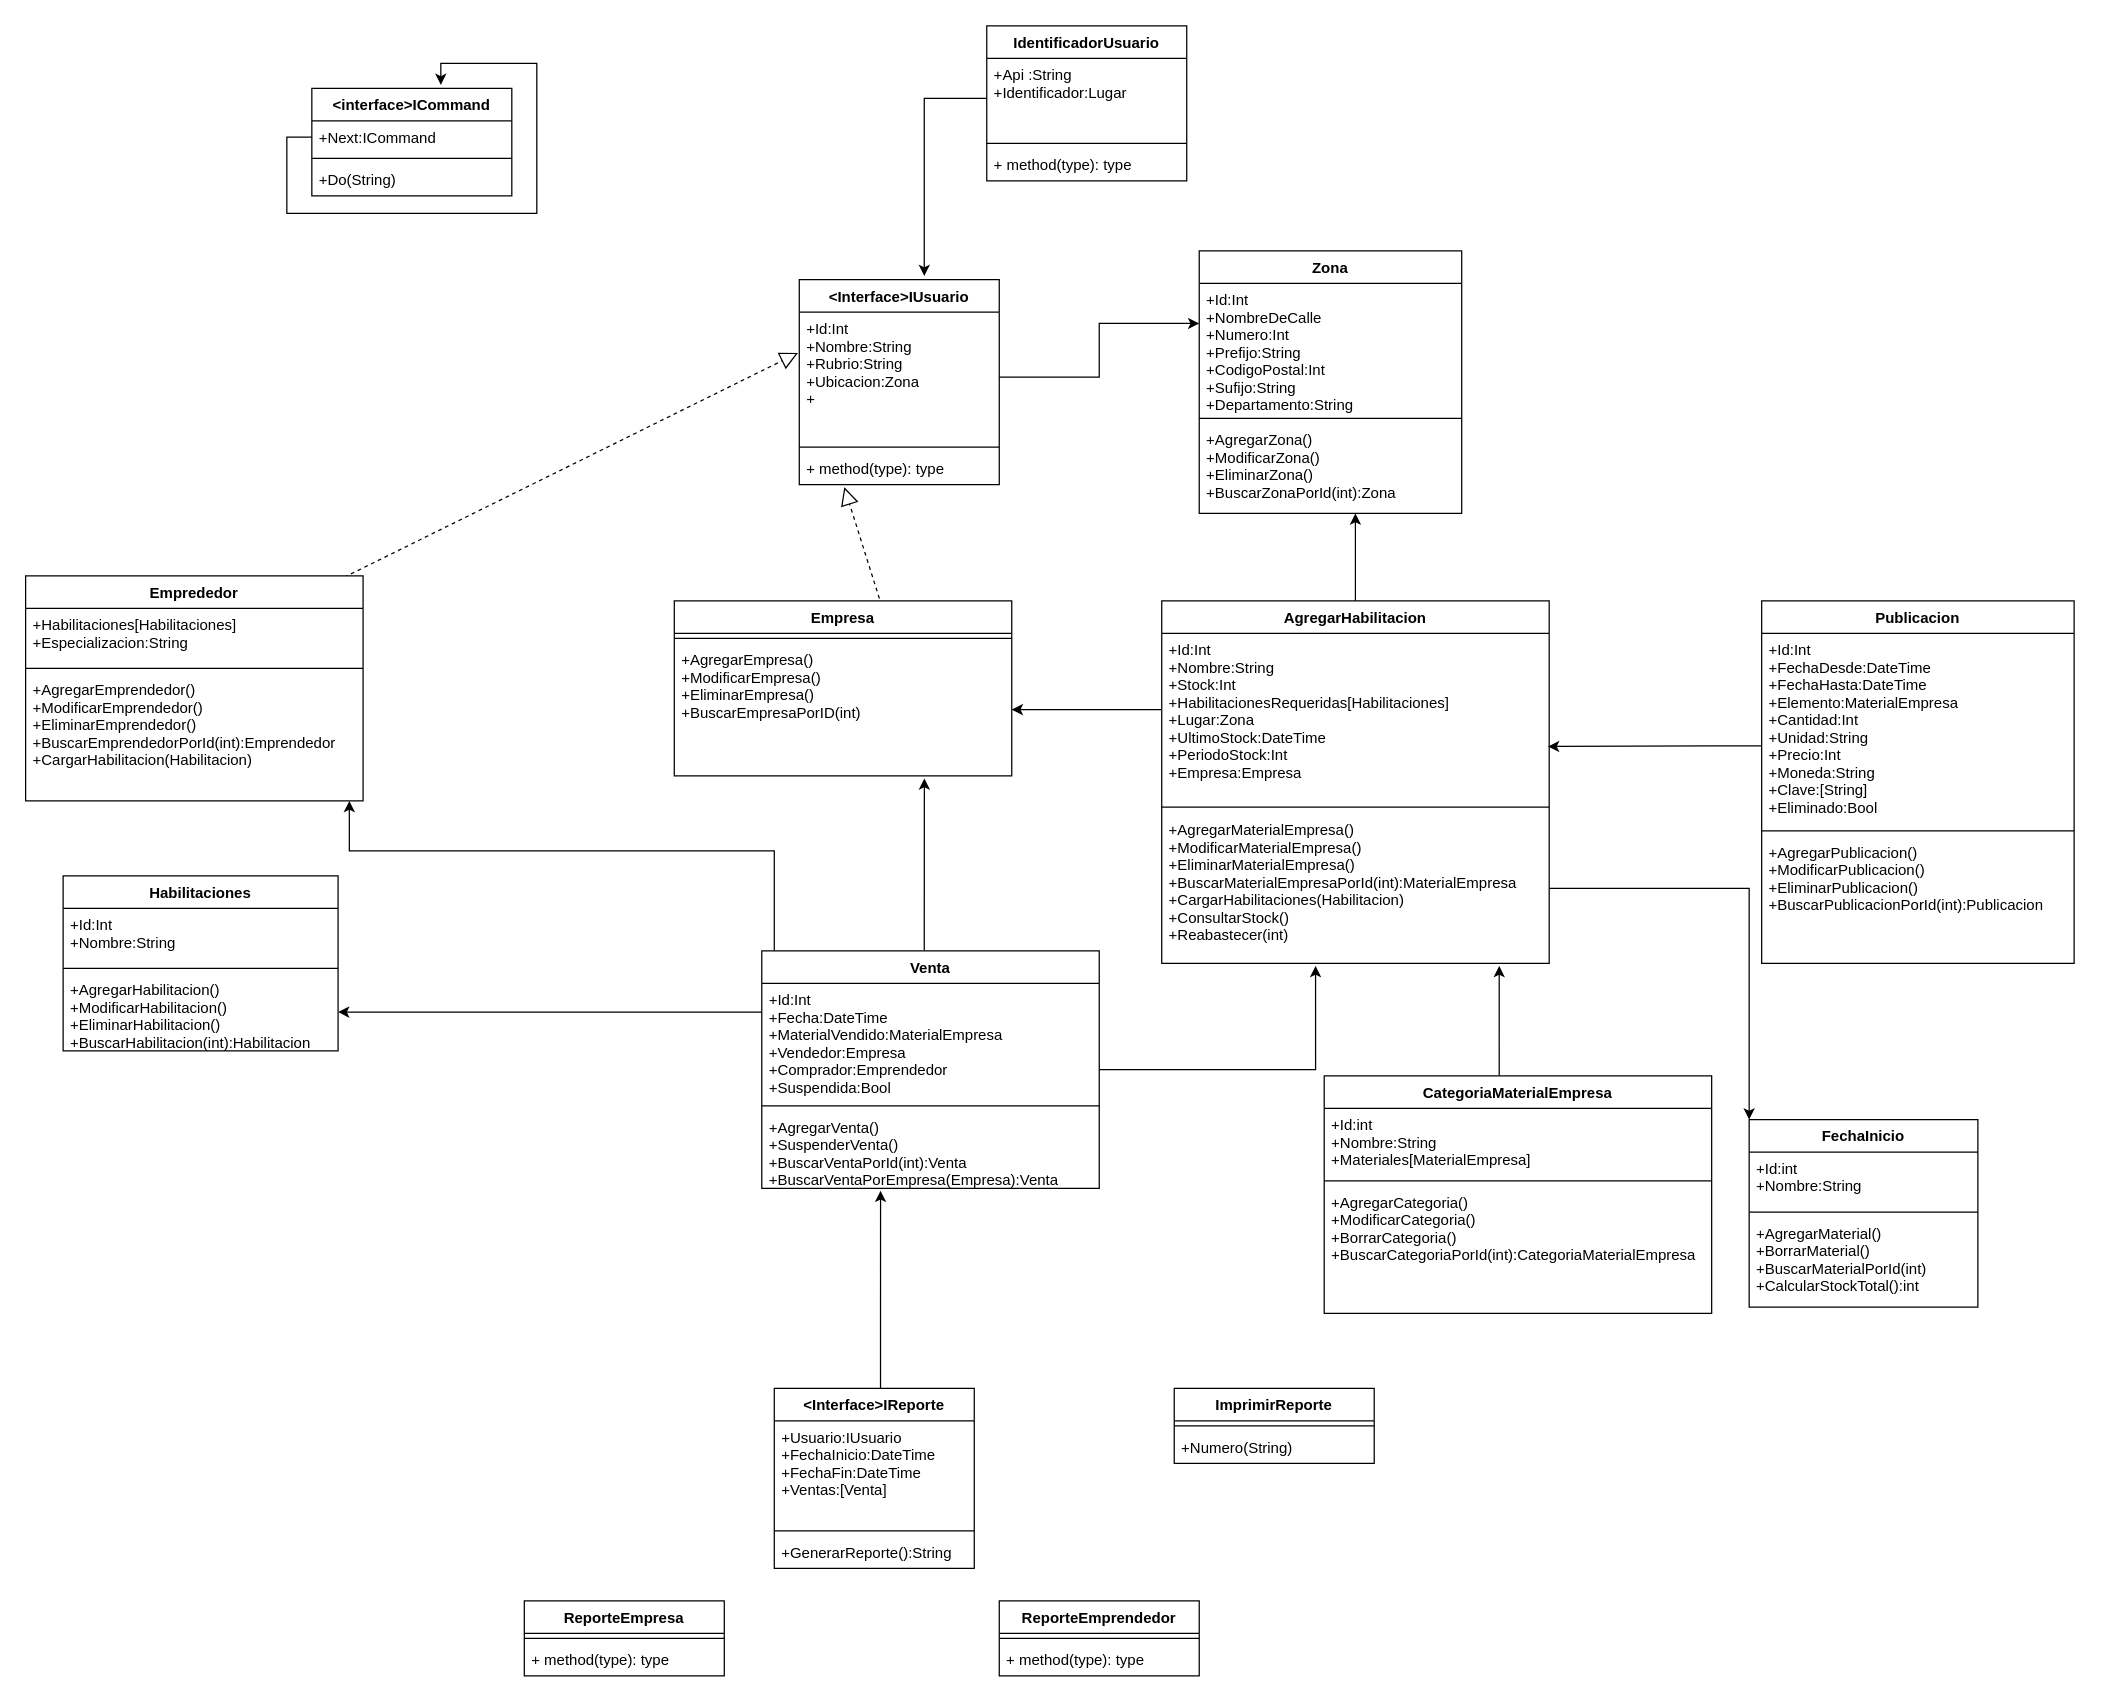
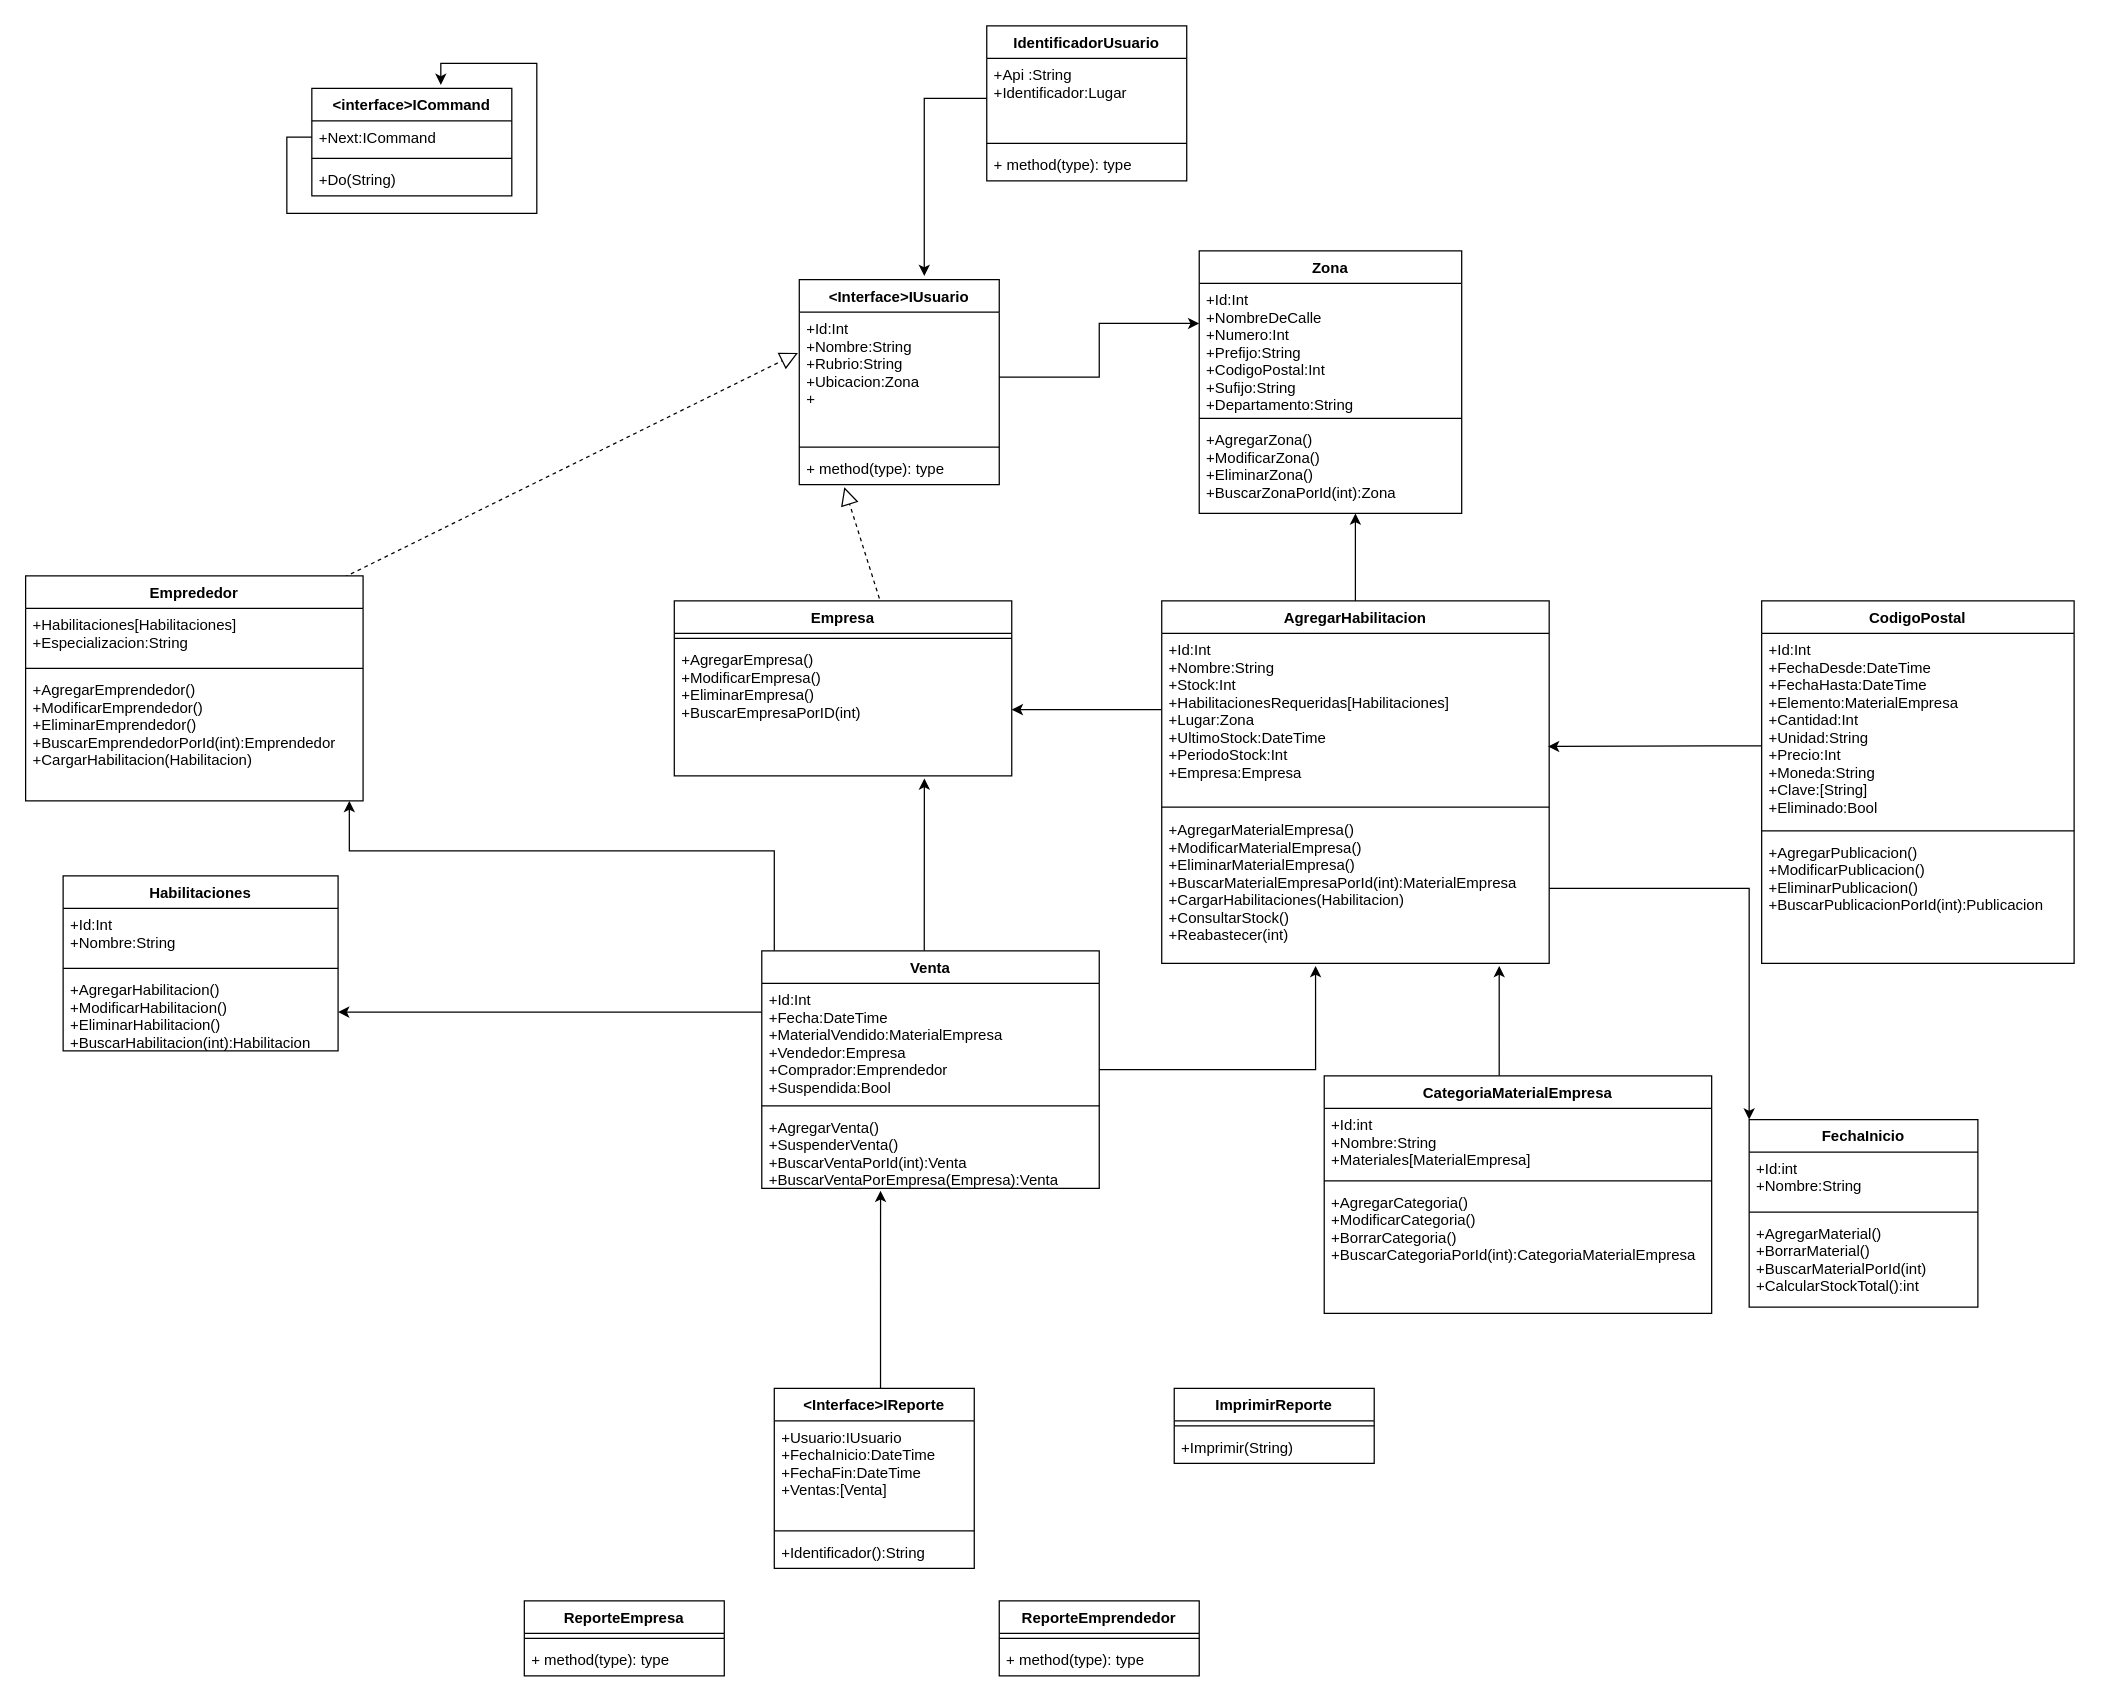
node "Publicacion": label "Publicacion" -> "CodigoPostal"
node "+Numero(String)": label "+Numero(String)" -> "+Imprimir(String)"
node "+GenerarReporte():String": label "+GenerarReporte():String" -> "+Identificador():String"
